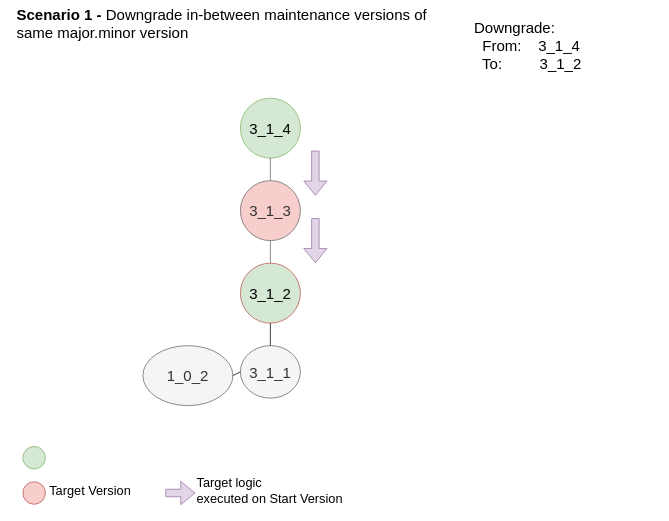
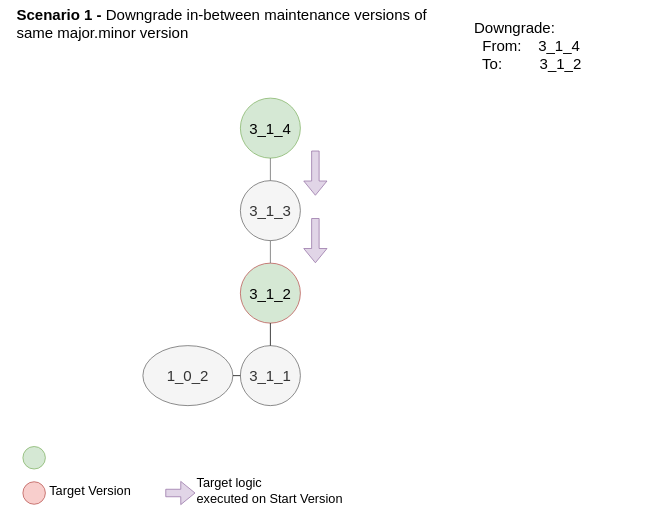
node "3_1_3": fillcolor #f8cecc -> #f5f5f5
node "3_1_1": size 60x53 -> 60x60
